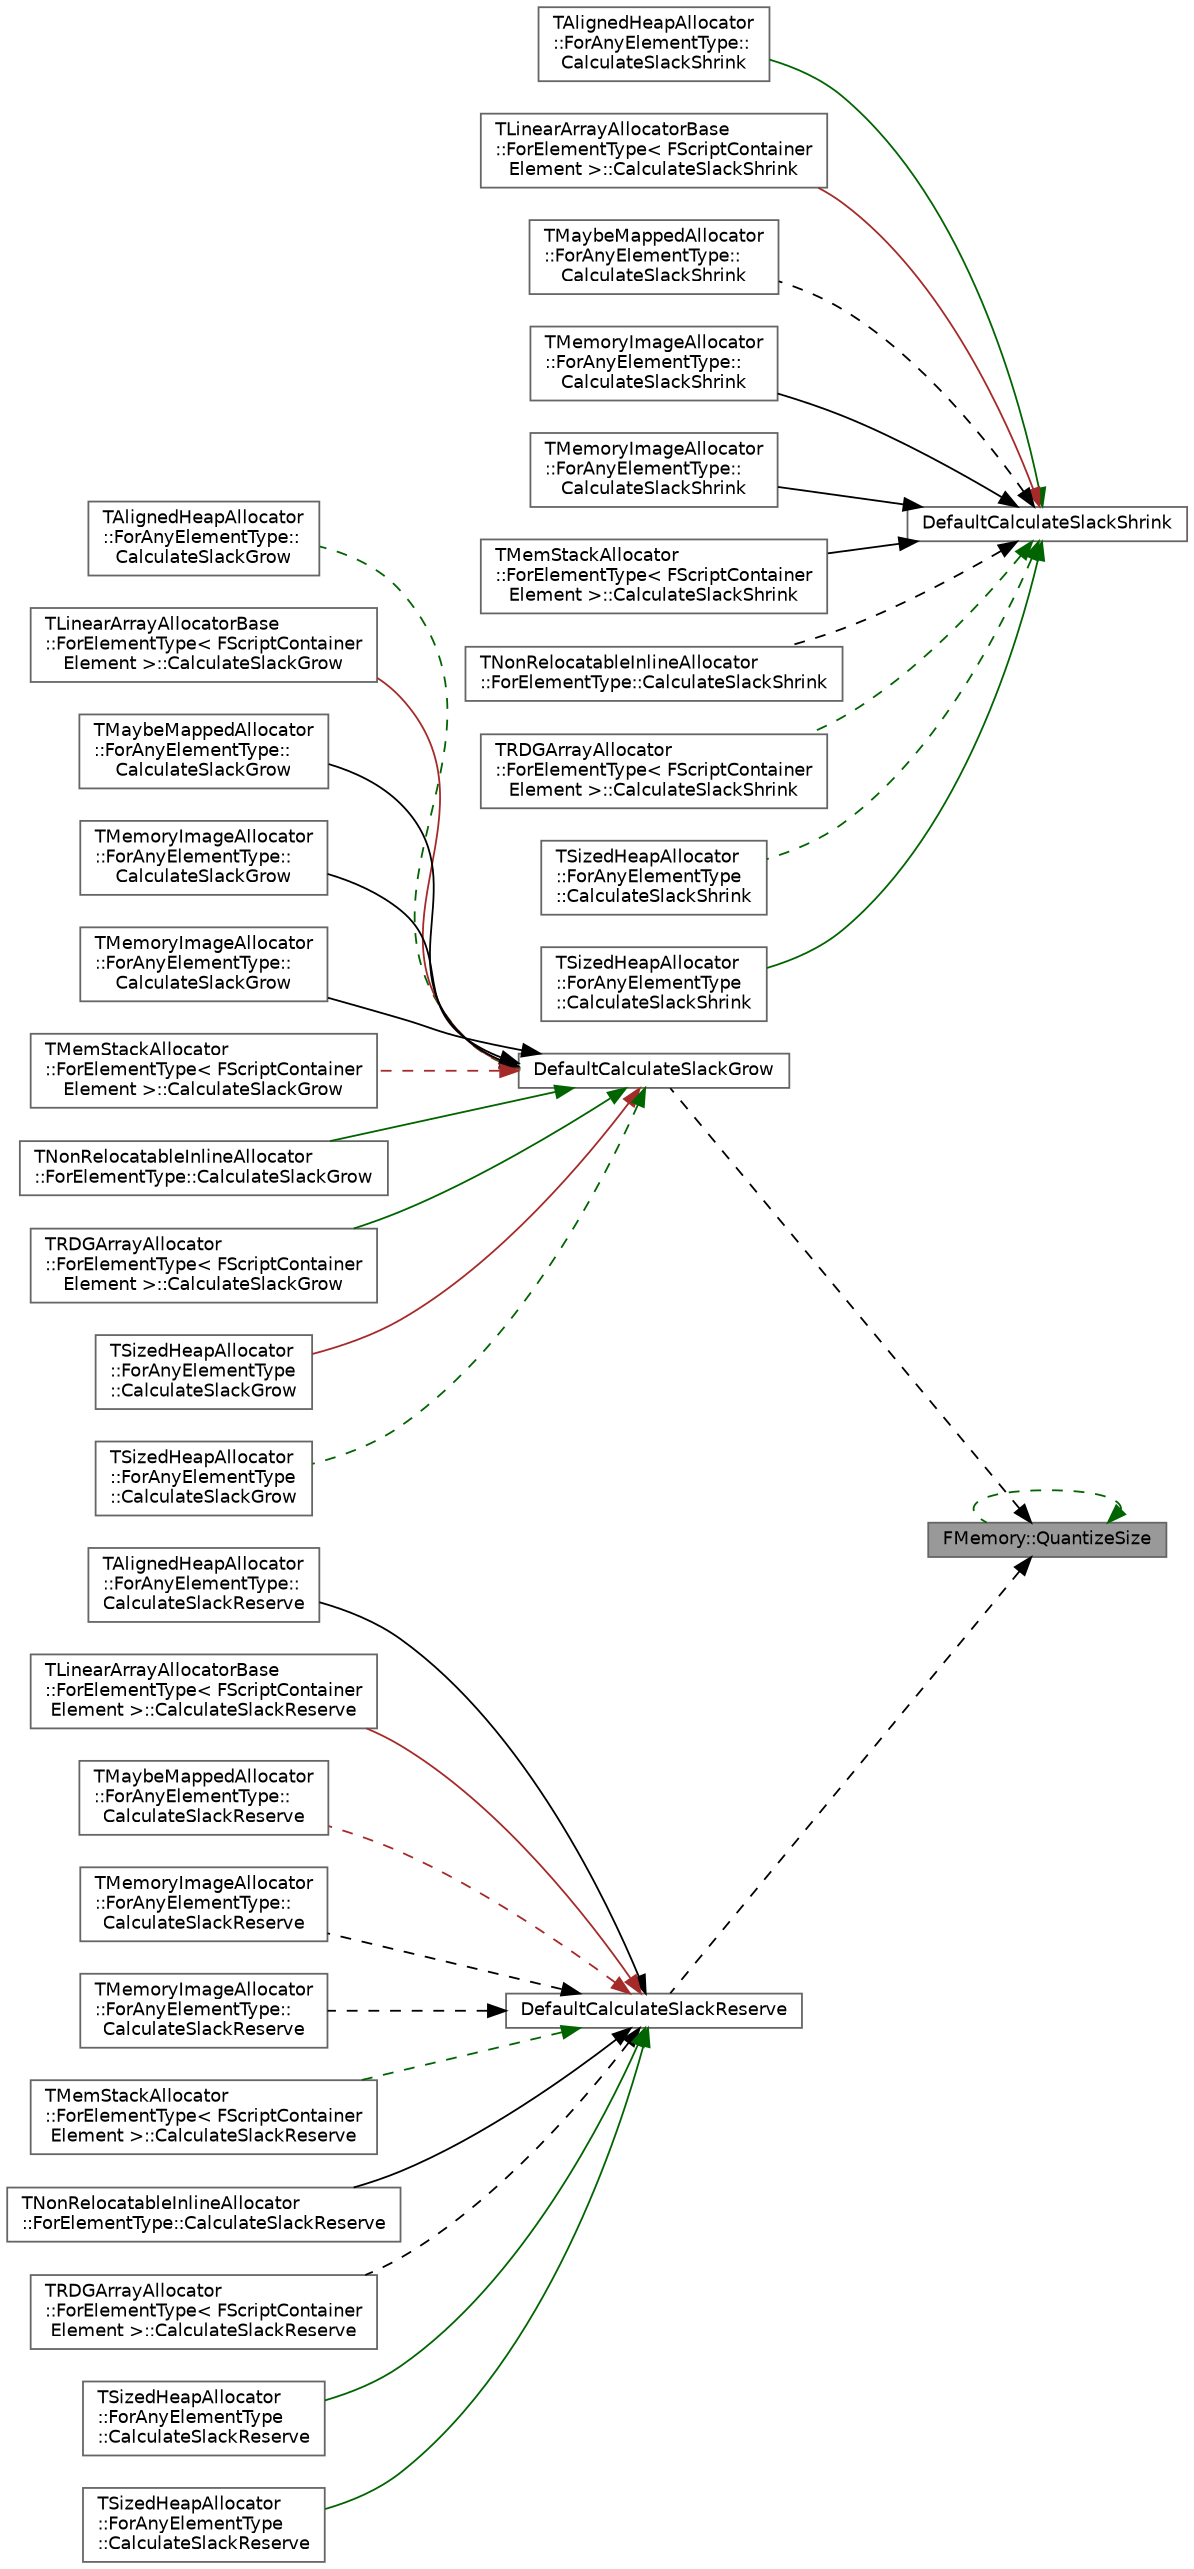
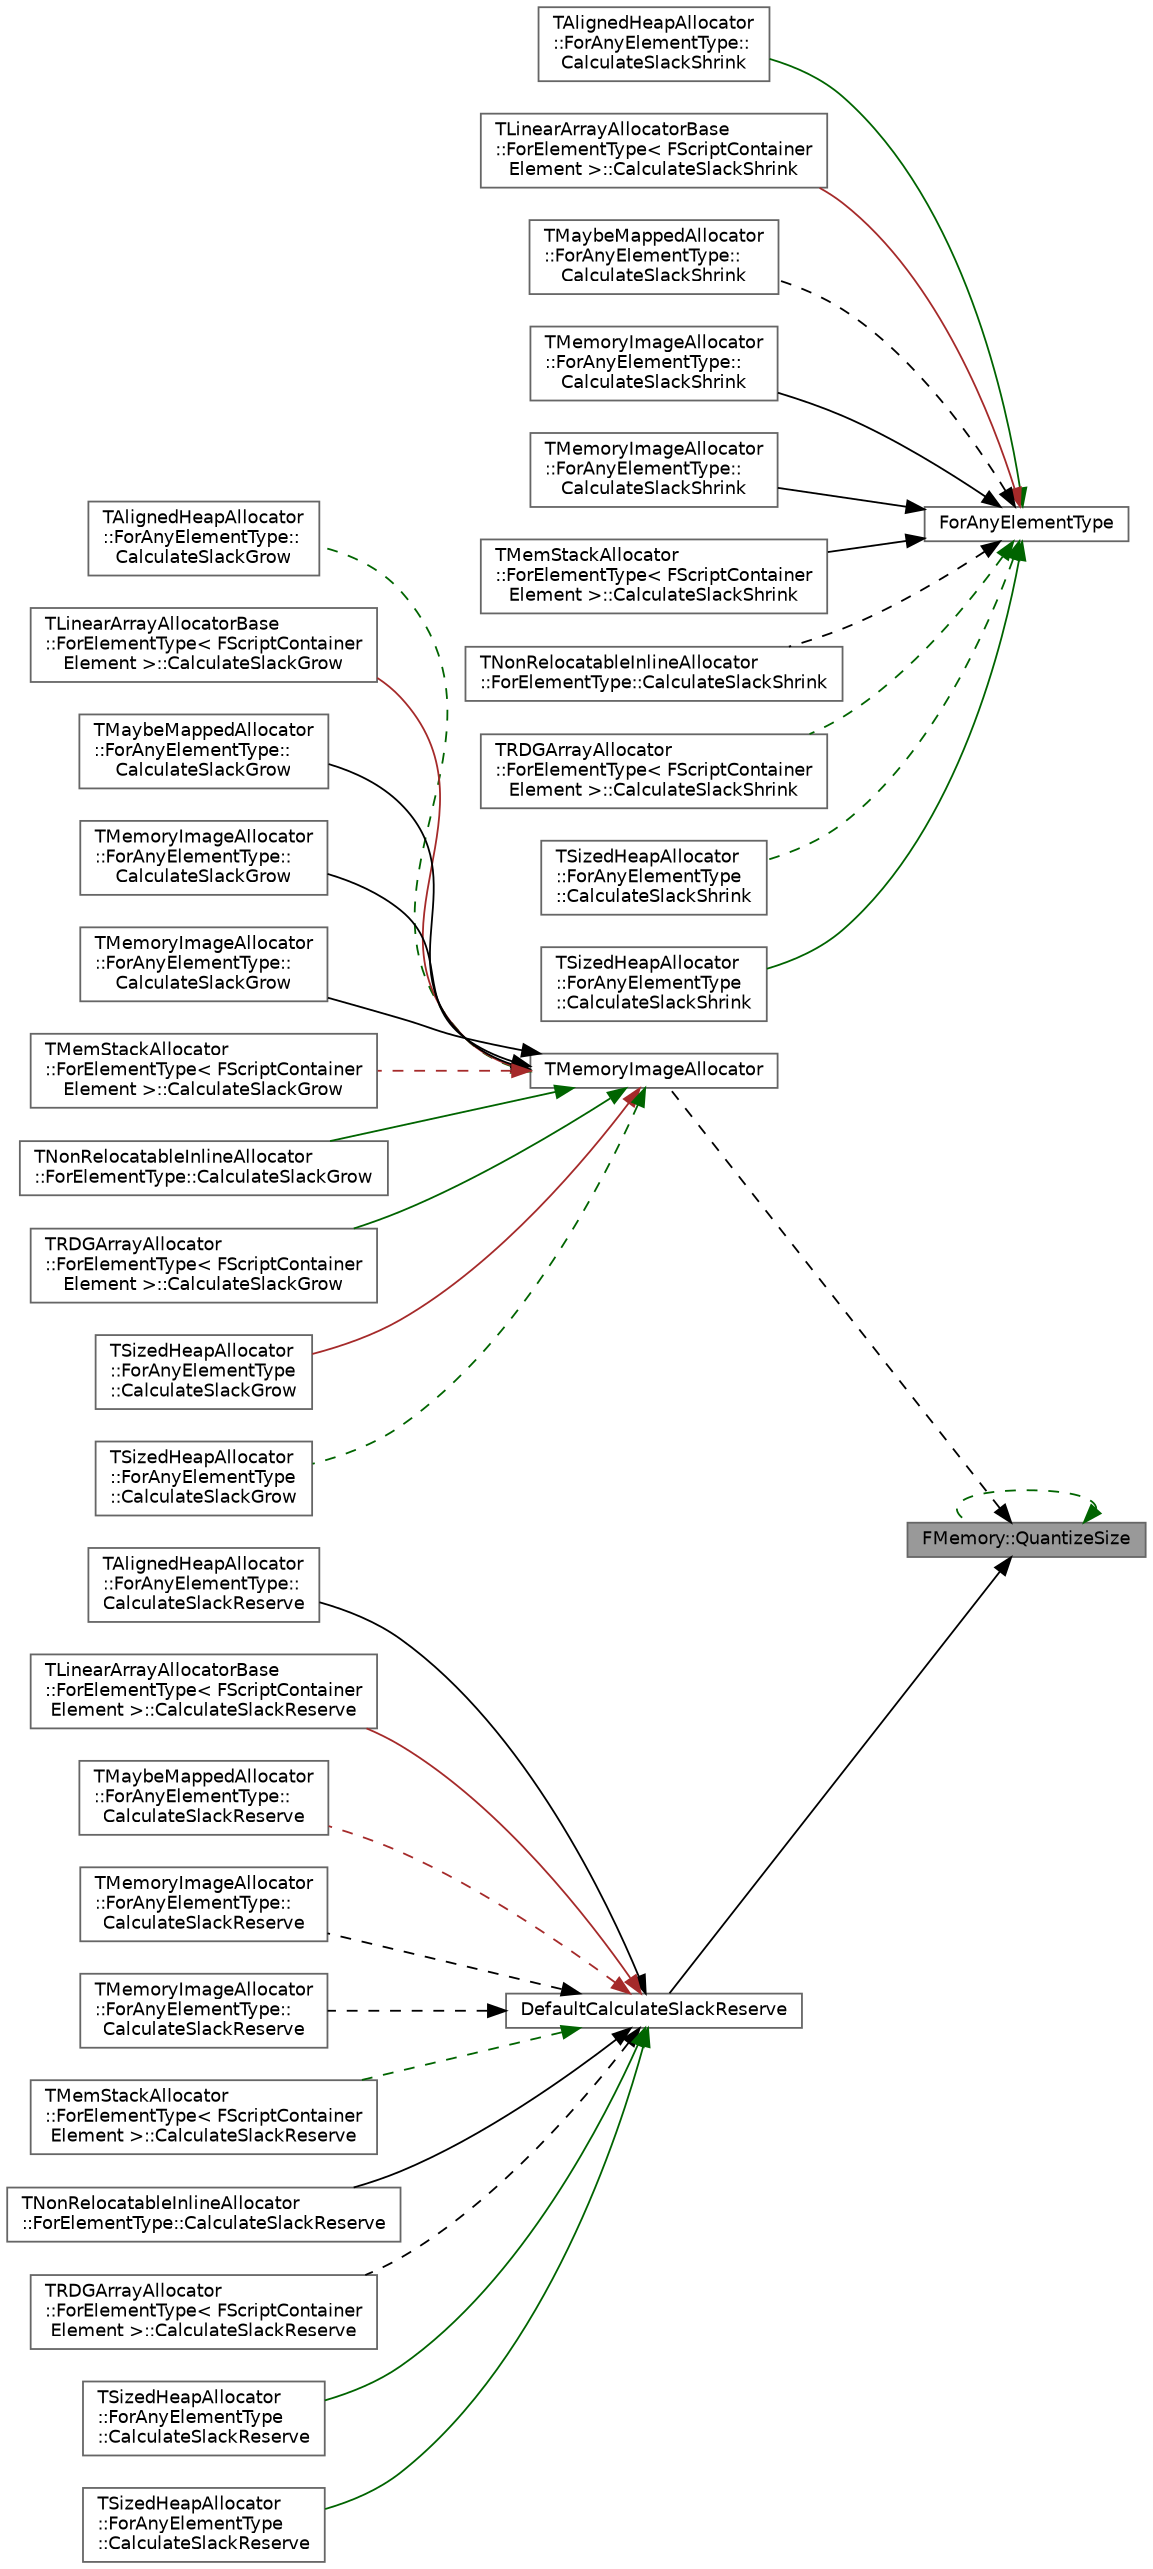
node "DefaultCalculateSlackShrink": label "DefaultCalculateSlackShrink" -> "ForAnyElementType"
node "DefaultCalculateSlackGrow": label "DefaultCalculateSlackGrow" -> "TMemoryImageAllocator"
edge "DefaultCalculateSlackReserve" -> "FMemory::QuantizeSize": style dashed -> solid
